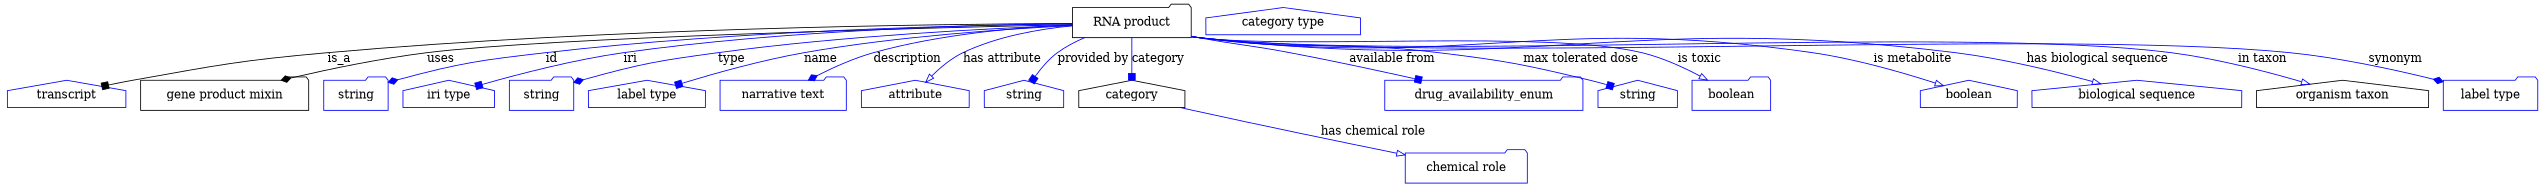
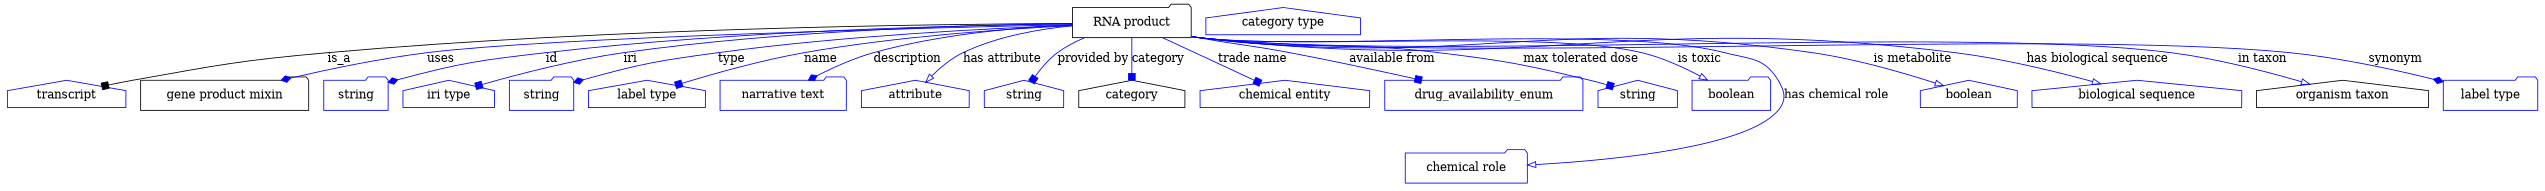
edge "RNA product" -> "gene product mixin": color black -> blue
node "chemical entity": added
edge "category" -> "chemical role": now "RNA product" -> "chemical role"
